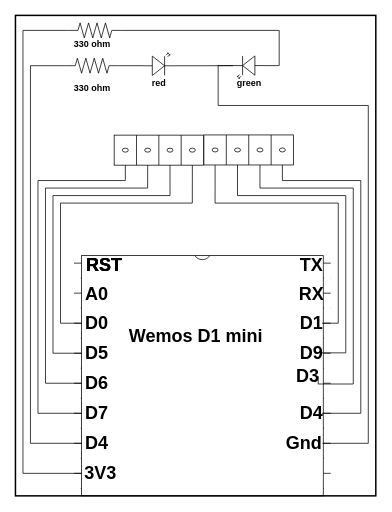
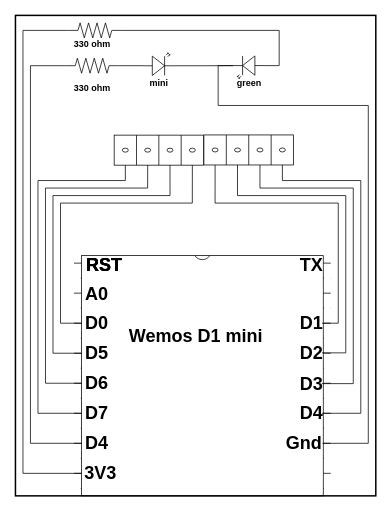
node "red": label "red" -> "mini"
node "RX": removed
node "D9": label "D9" -> "D2"
node "D3": moved (307, 376) -> (311, 383)
